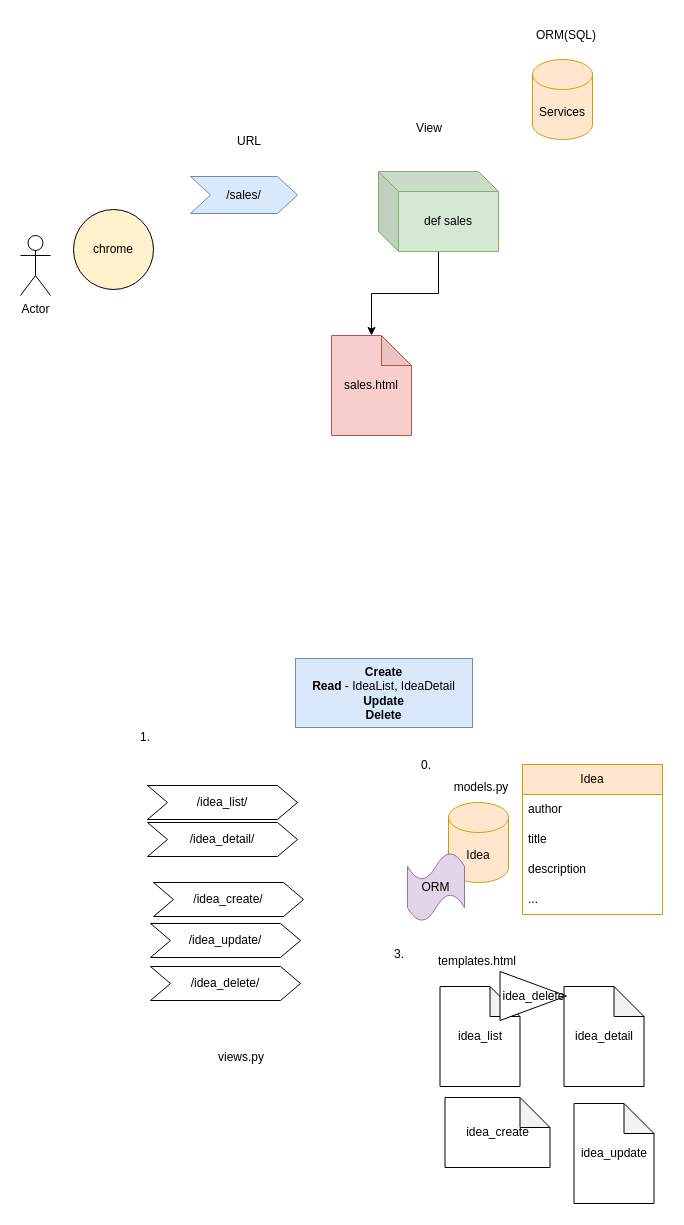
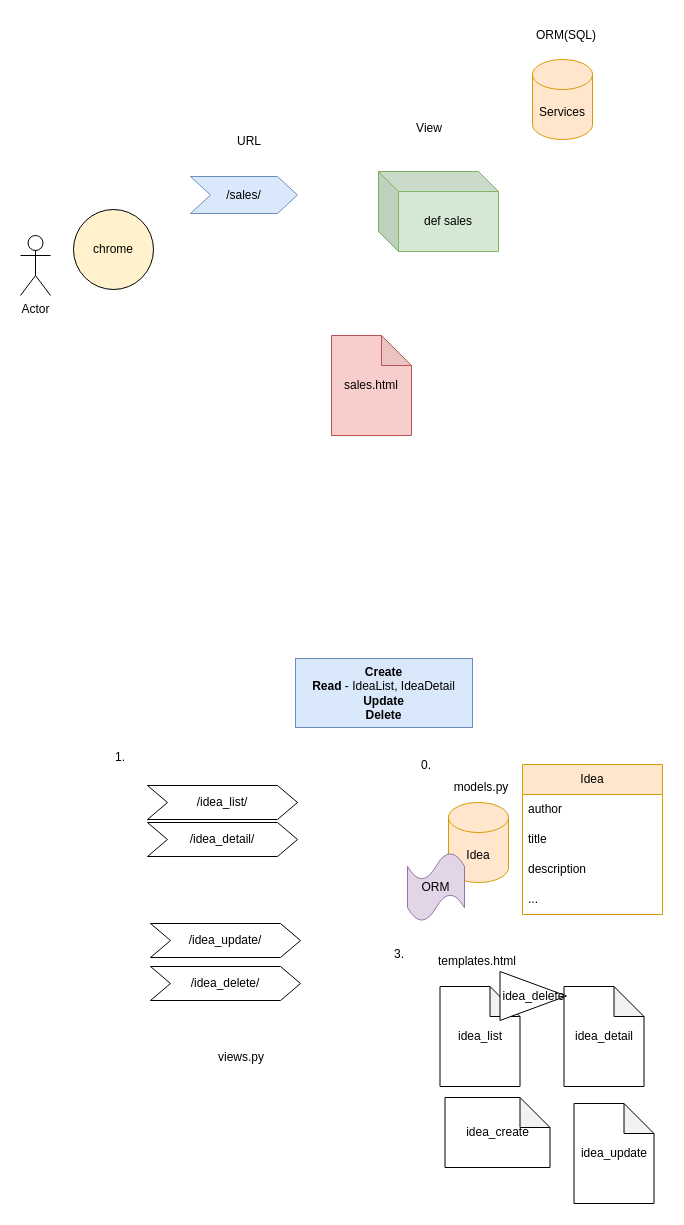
edge "def sales" -> "sales.html": removed
node "1.": moved (146, 738) -> (121, 758)
node "/idea_create/": removed
